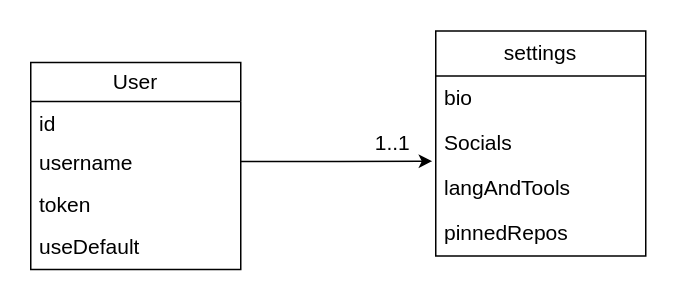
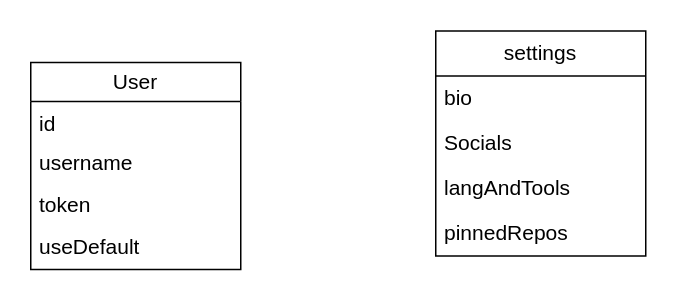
edge "username" -> "Socials": removed, label "1..1"
